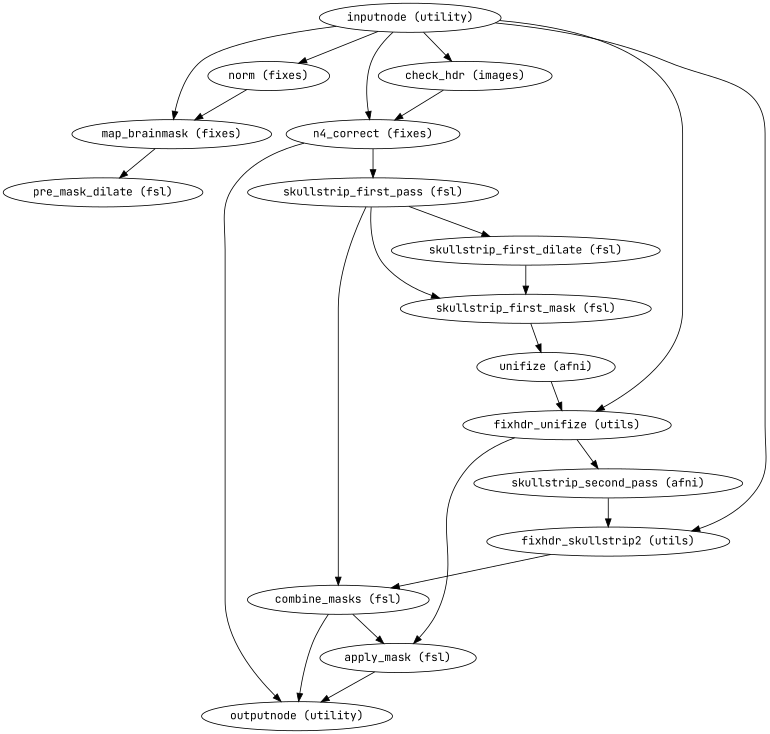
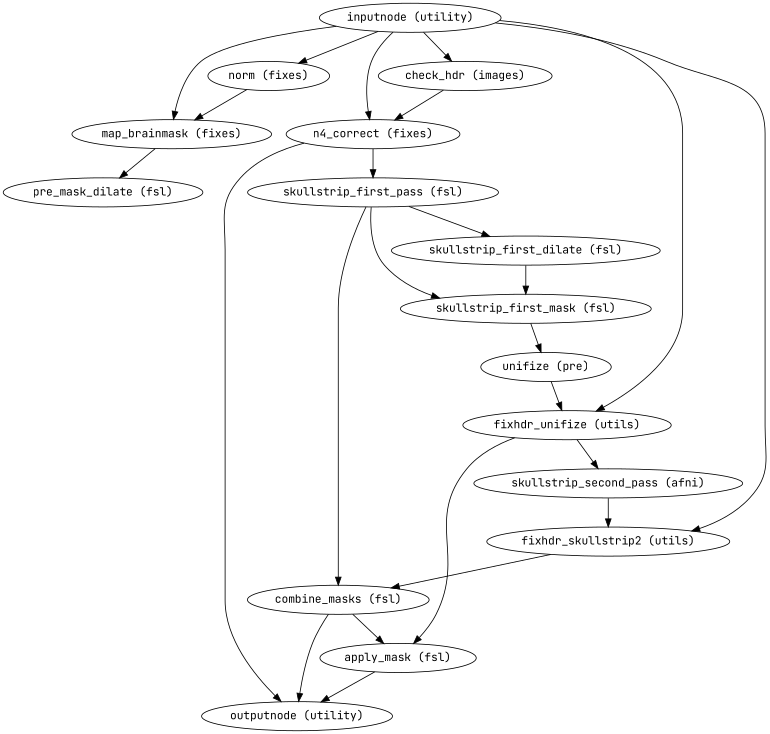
node "unifize (afni)": label "unifize (afni)" -> "unifize (pre)"
